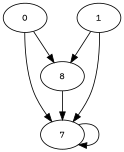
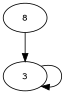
node "0": removed
node "1": removed
node "7": label "7" -> "3"
